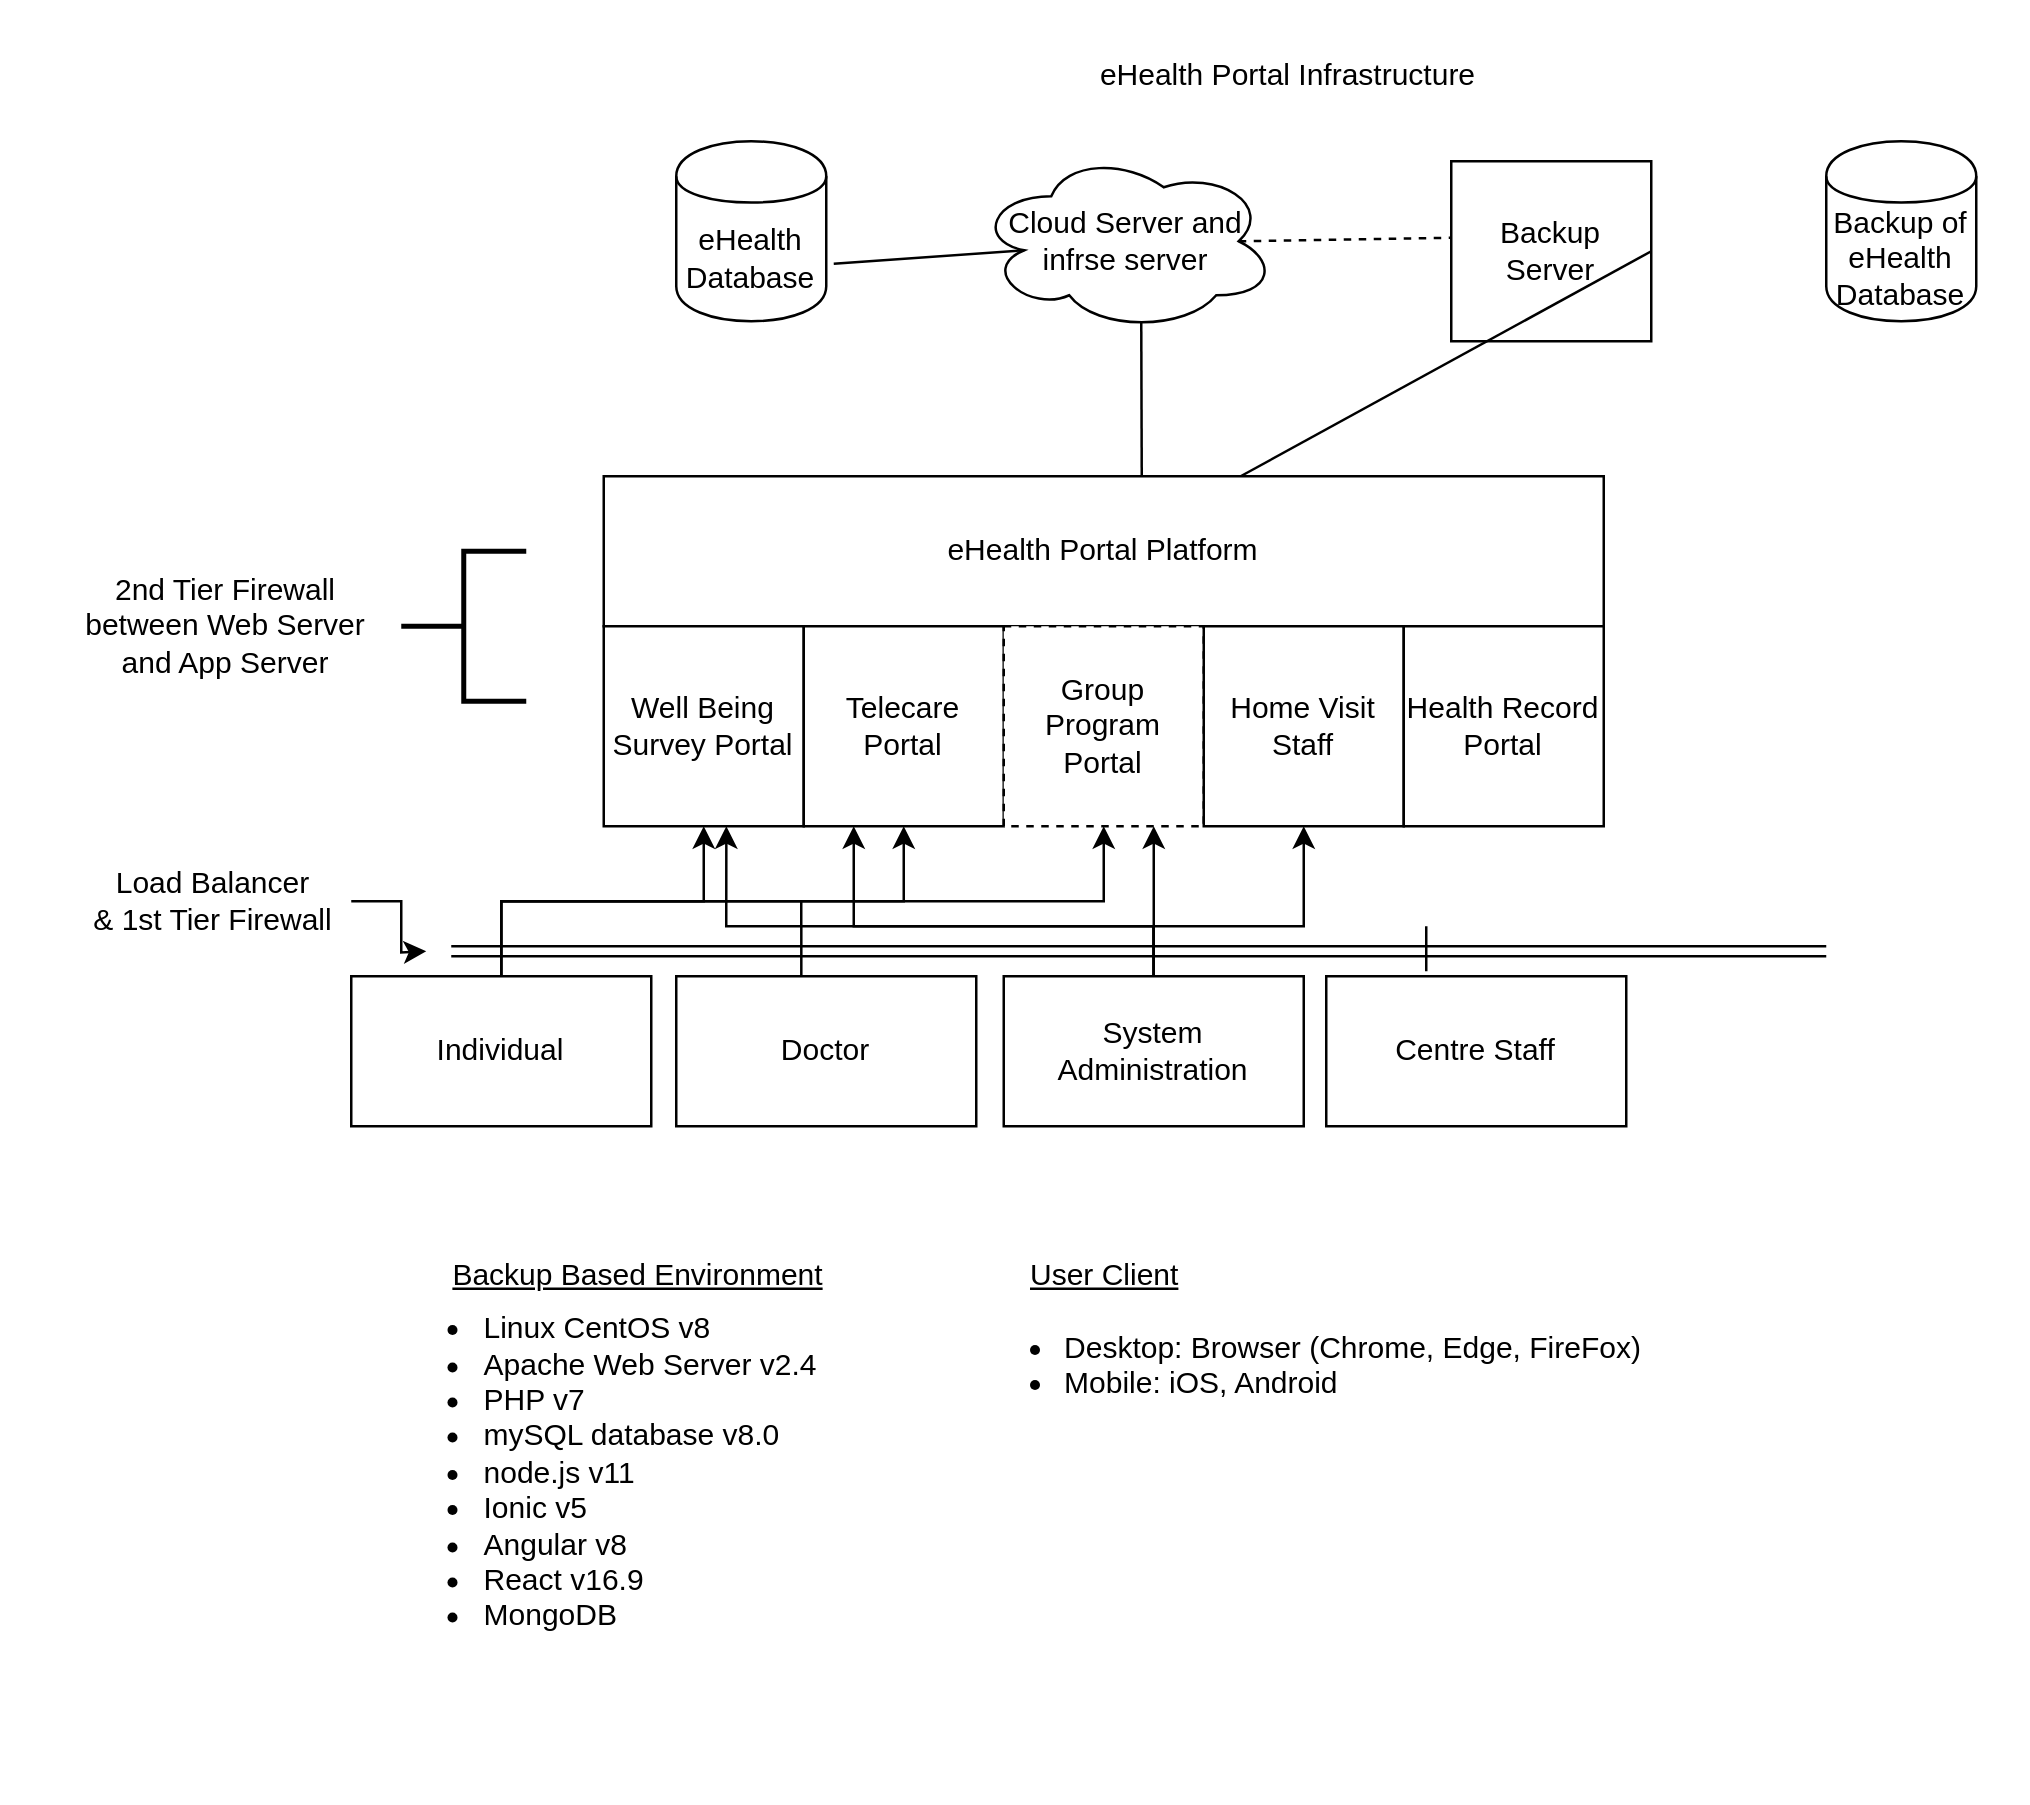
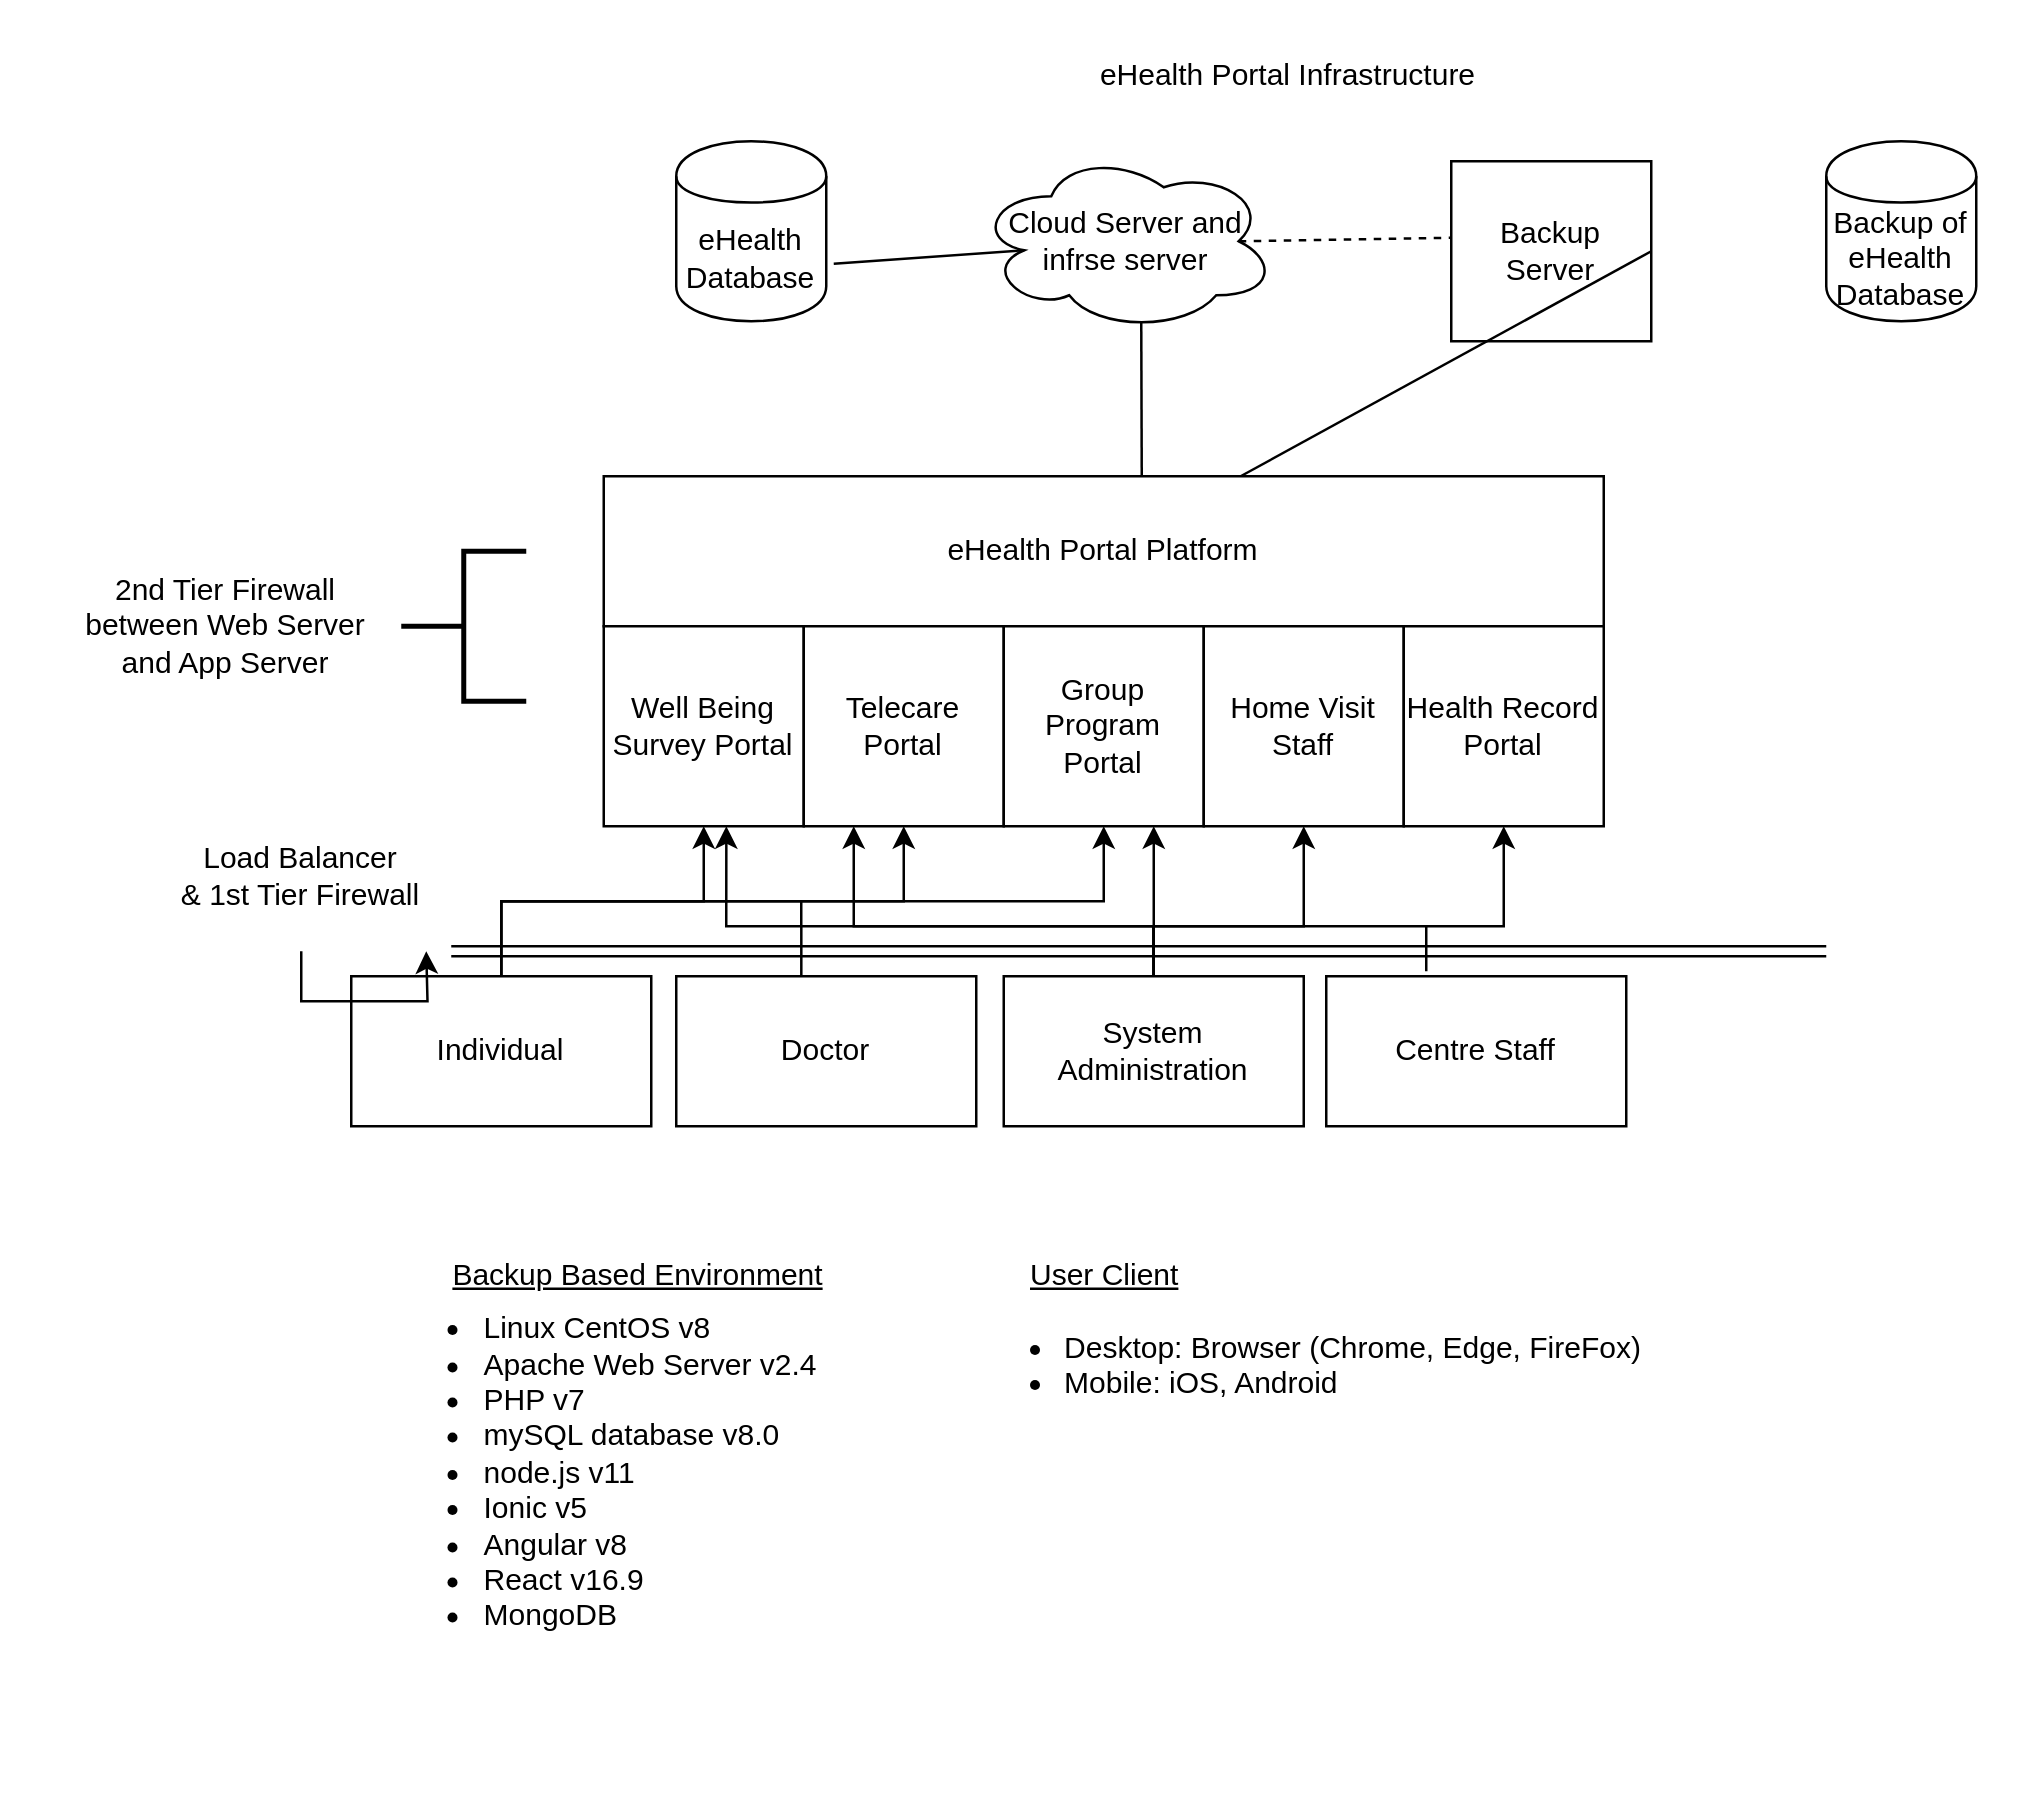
node "Group Program Portal": style dashed -> solid
node "Load Balancer & 1st Tier Firewall": moved (214, 901) -> (301, 876)
edge "System Administration" -> "Health Record Portal": added
